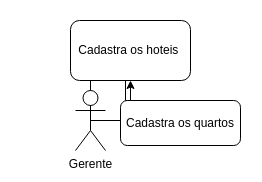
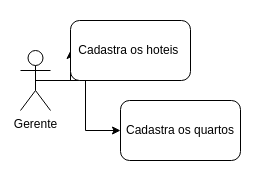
node "Gerente": moved (91, 121) -> (36, 81)
node "Cadastra os quartos": size 120x45 -> 120x60
